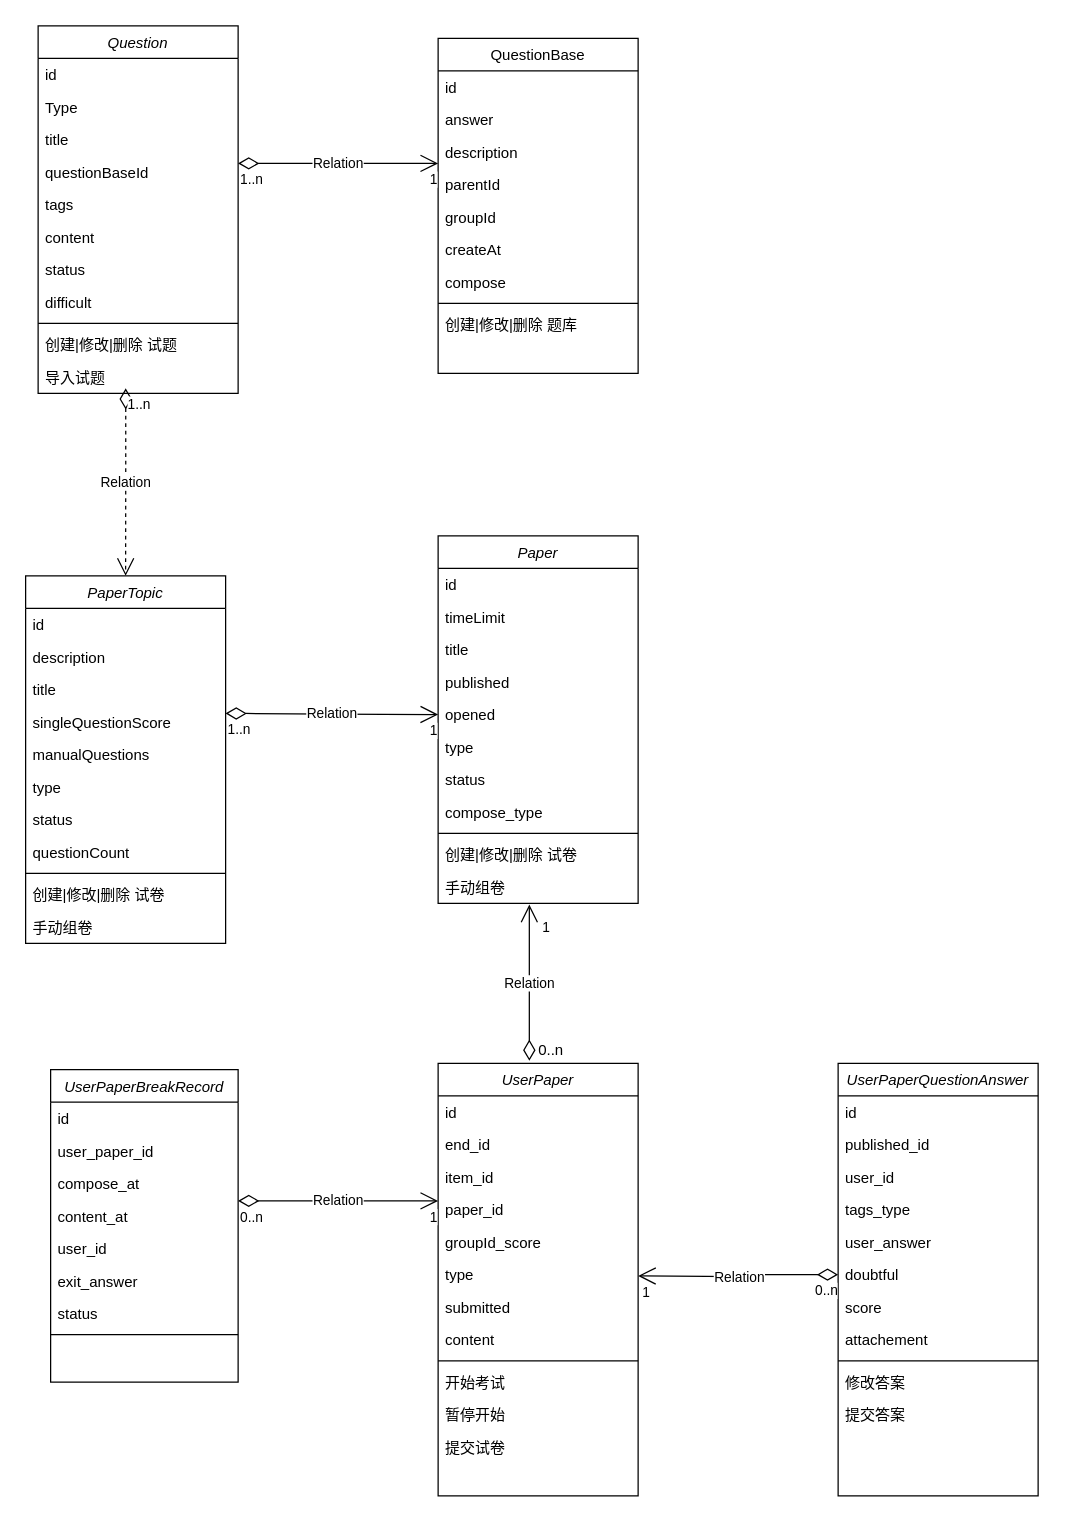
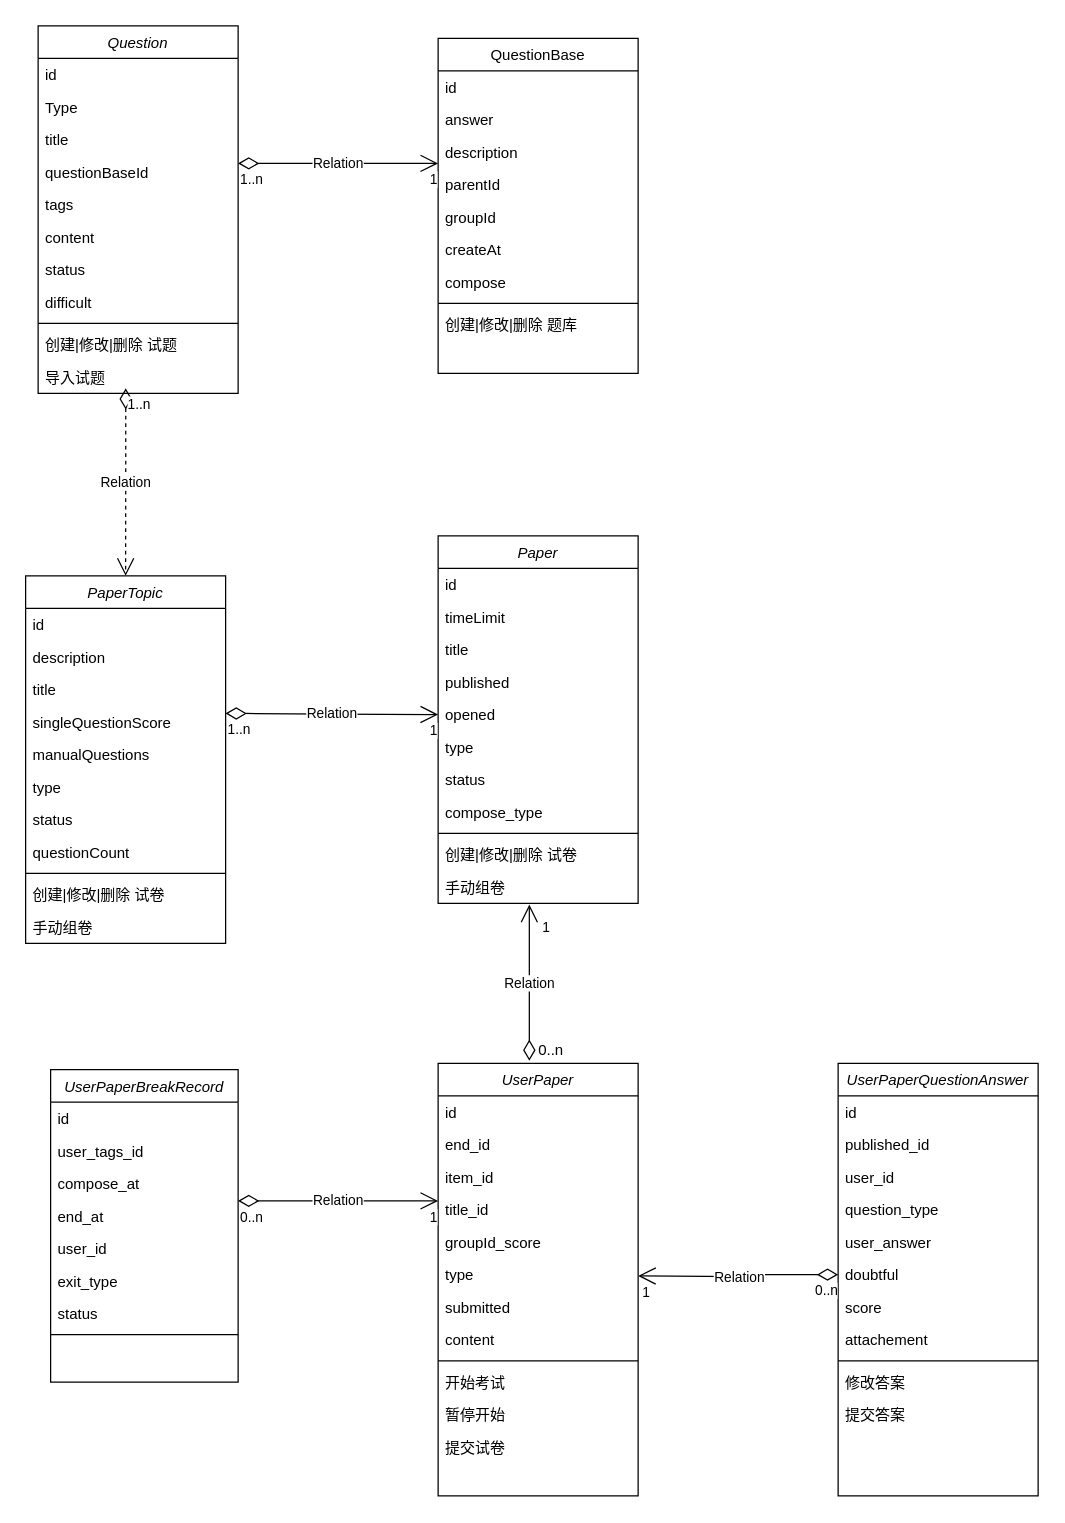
node "user_paper_id": label "user_paper_id" -> "user_tags_id"
node "paper_id": label "paper_id" -> "title_id"
node "tags_type": label "tags_type" -> "question_type"
node "content_at": label "content_at" -> "end_at"
node "exit_answer": label "exit_answer" -> "exit_type"
